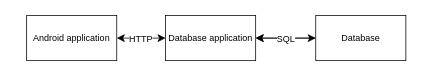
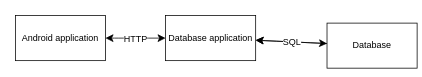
node "Android application": moved (72, 38) -> (60, 38)
node "Database": moved (360, 38) -> (372, 45)
